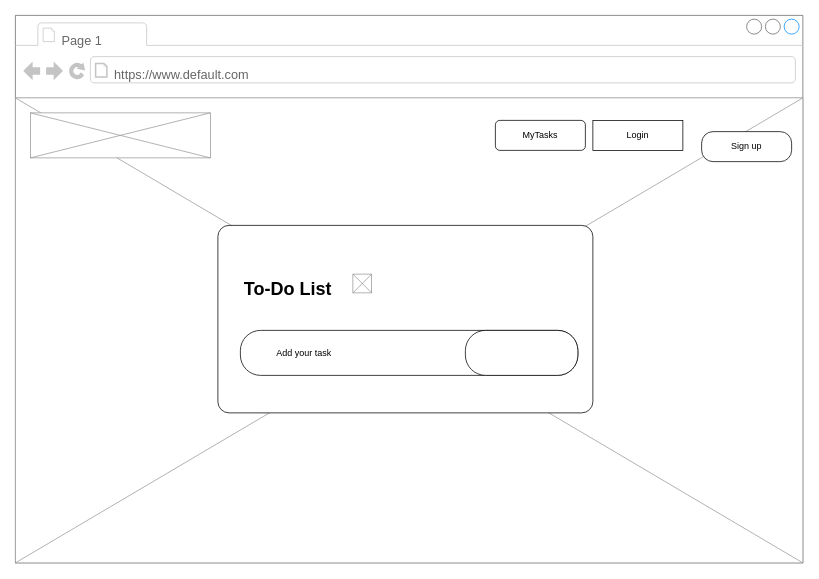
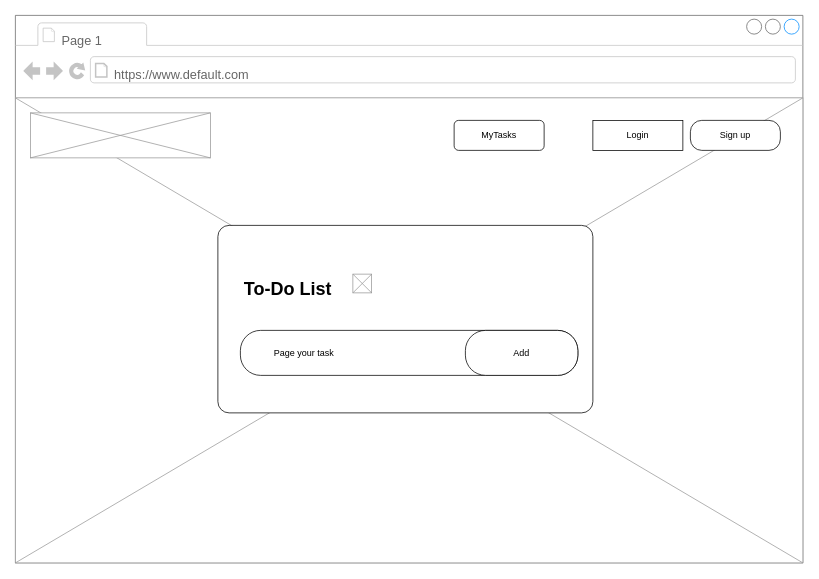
node "MyTasks": moved (540, 135) -> (499, 135)
node "Sign up": moved (747, 147) -> (735, 135)
node "Add your task": label "Add your task" -> "Page your task"
node "Add": added
